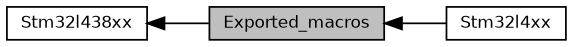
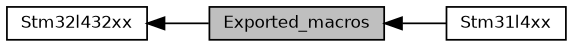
node "Stm32l438xx": label "Stm32l438xx" -> "Stm32l432xx"
node "Stm32l4xx": label "Stm32l4xx" -> "Stm31l4xx"
